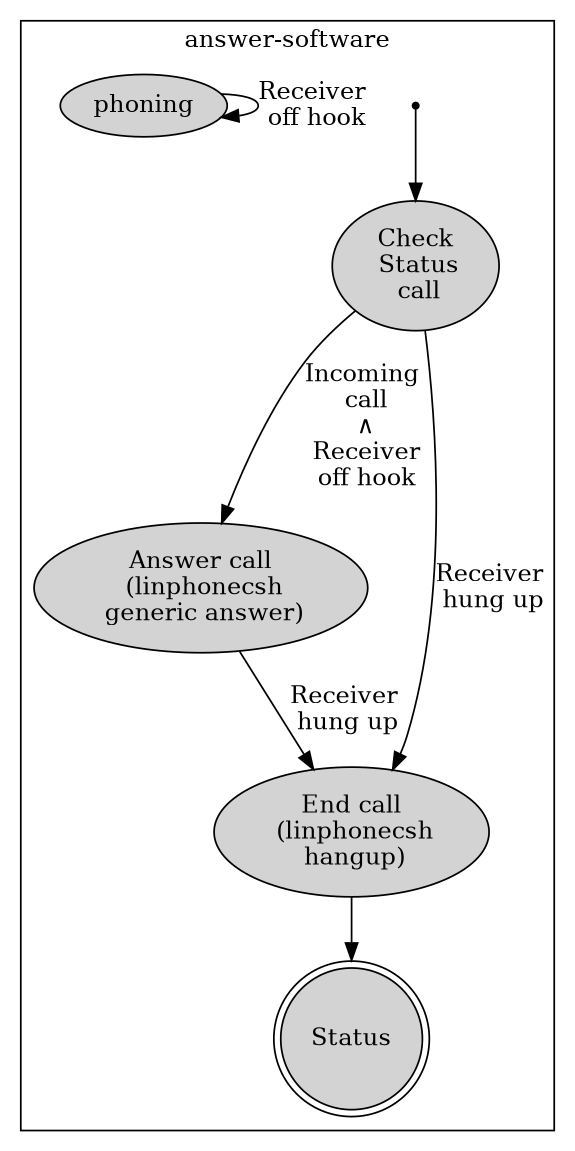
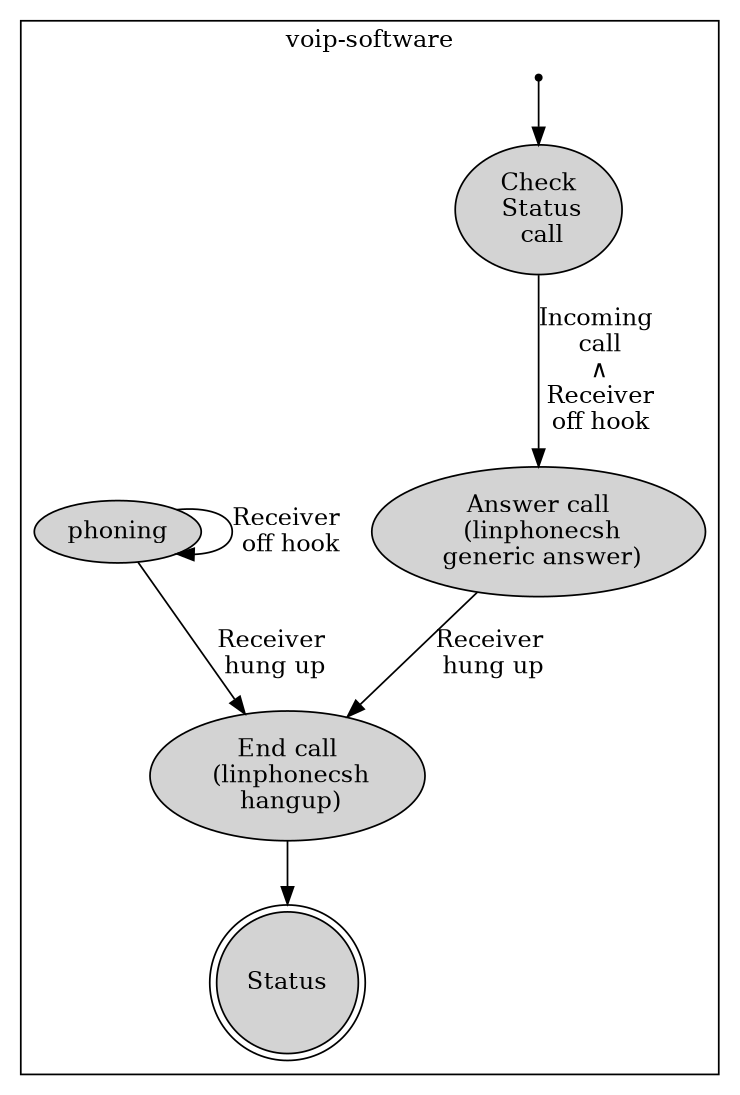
cluster "answer-software": label "answer-software" -> "voip-software"
edge "Check Status call" -> "End call (linphonecsh hangup)": now "phoning" -> "End call (linphonecsh hangup)"
